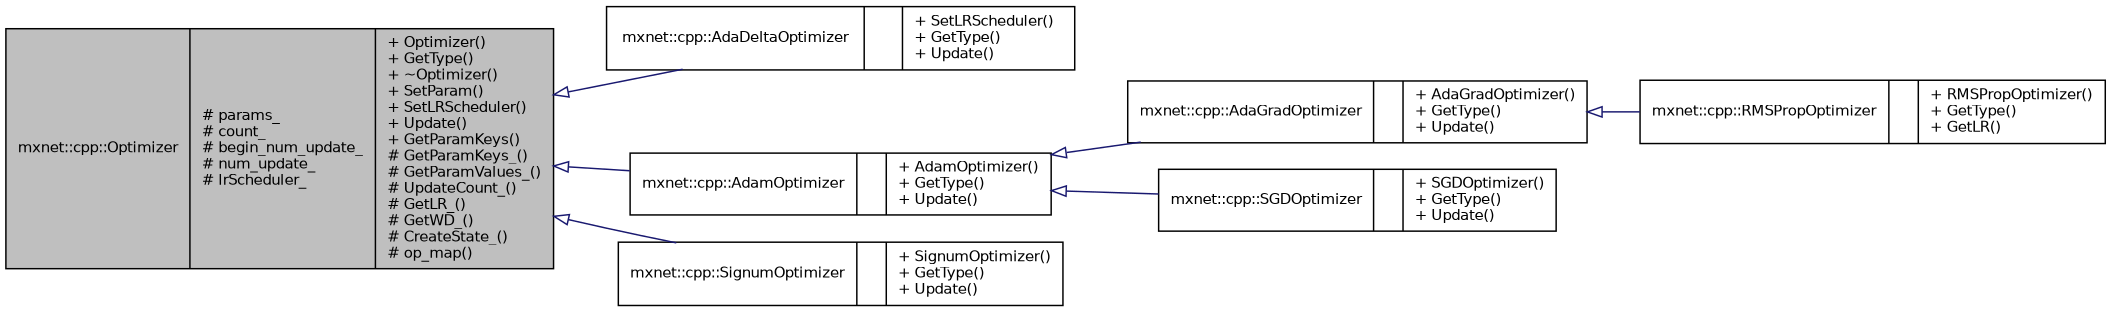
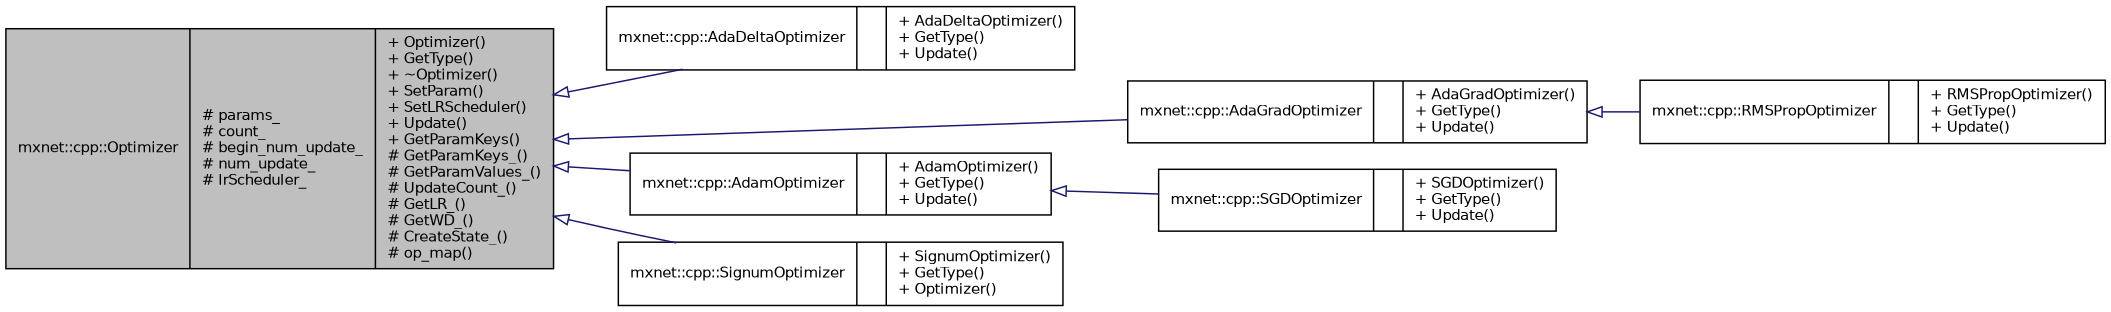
node "mxnet::cpp::AdaDeltaOptimizer": text "+ SetLRScheduler()" -> "+ AdaDeltaOptimizer()"
node "mxnet::cpp::RMSPropOptimizer": text "+ GetLR()" -> "+ Update()"
edge "mxnet::cpp::AdaGradOptimizer" -> "mxnet::cpp::AdamOptimizer": now "mxnet::cpp::AdaGradOptimizer" -> "mxnet::cpp::Optimizer"
node "mxnet::cpp::SignumOptimizer": text "+ Update()" -> "+ Optimizer()"
